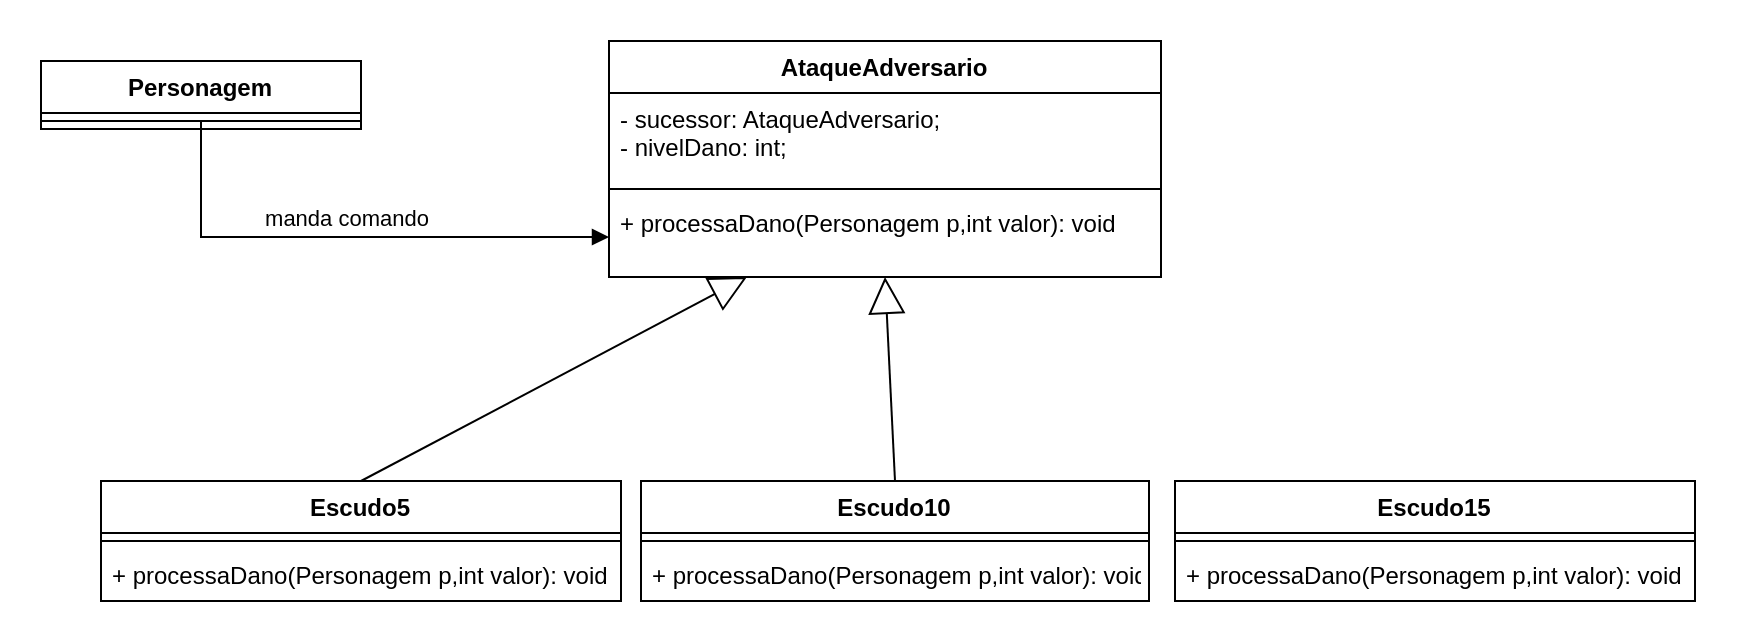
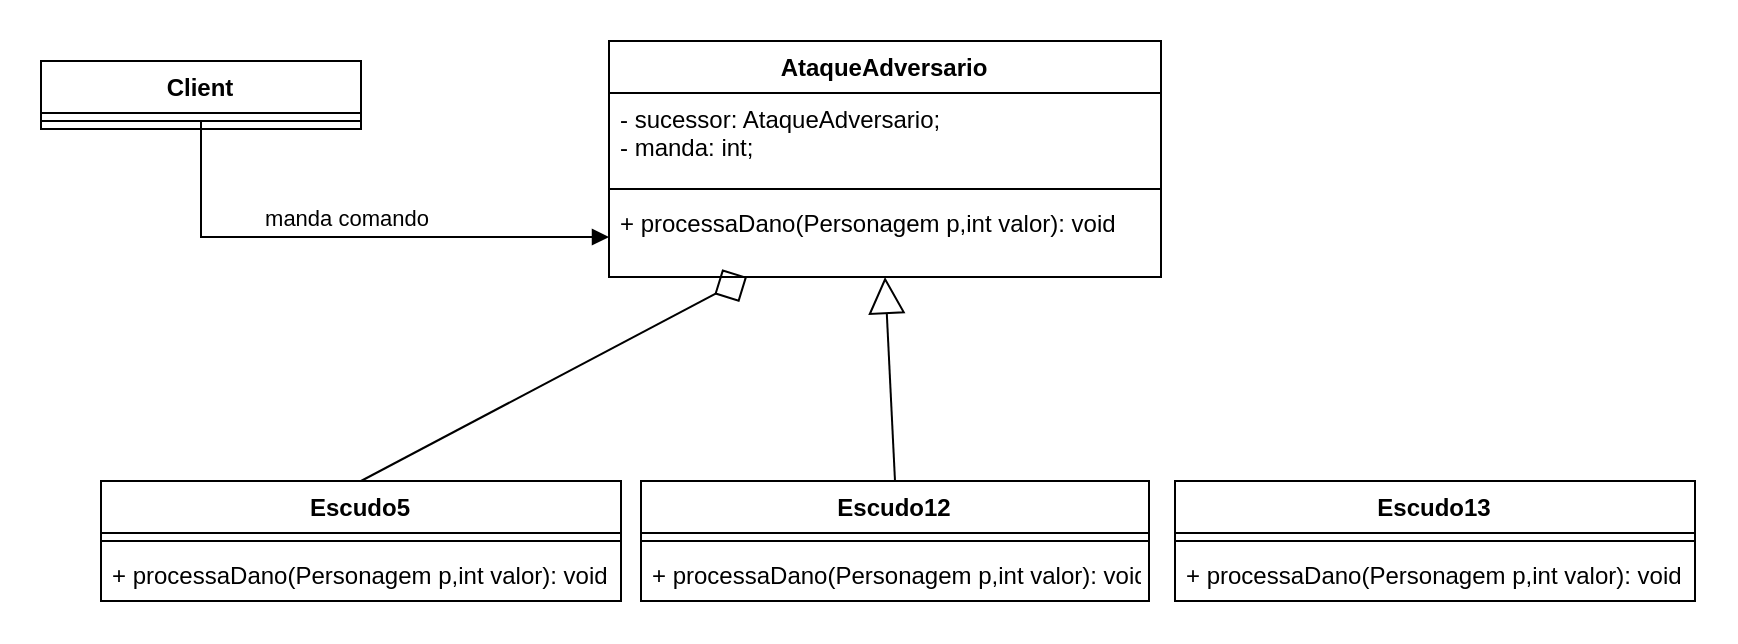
node "Personagem": label "Personagem" -> "Client"
node "- sucessor: AtaqueAdversario; - nivelDano: int;": label "- sucessor: AtaqueAdversario; - nivelDano: int;" -> "- sucessor: AtaqueAdversario; - manda: int;"
edge "Escudo5" -> "AtaqueAdversario": arrowhead block -> diamond
node "Escudo10": label "Escudo10" -> "Escudo12"
node "Escudo15": label "Escudo15" -> "Escudo13"
